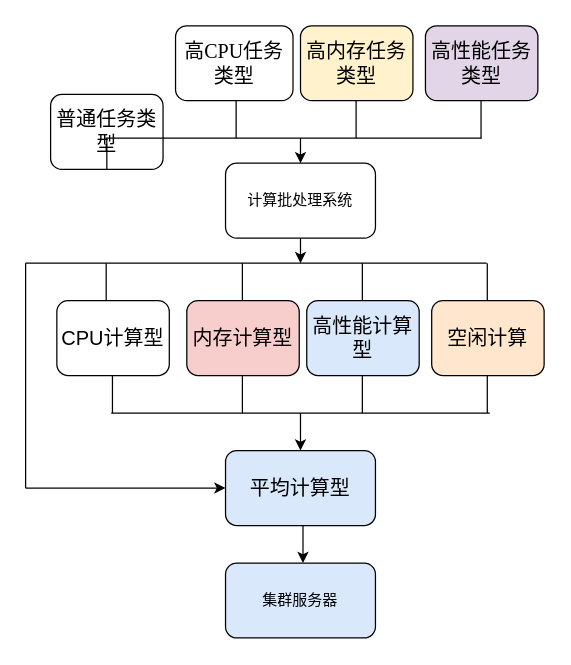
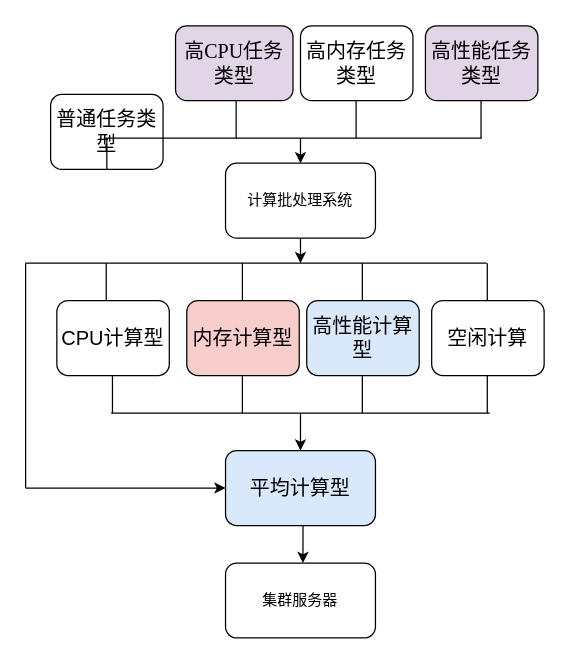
node "高CPU任务类型": fillcolor #ffffff -> #e1d5e7
node "高内存任务类型": fillcolor #fff2cc -> #ffffff
node "空闲计算": fillcolor #ffe6cc -> #ffffff
node "集群服务器": fillcolor #dae8fc -> #ffffff
